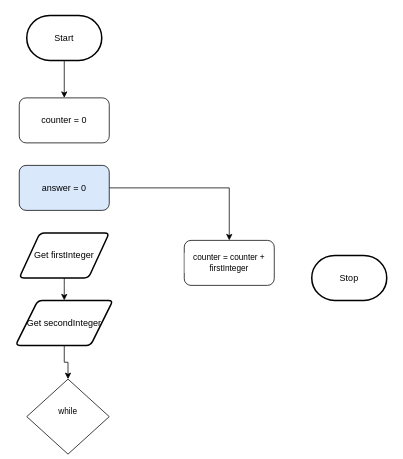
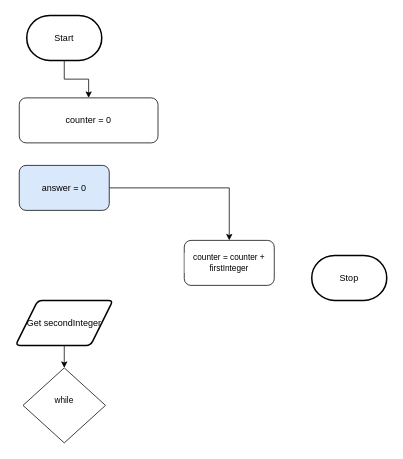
node "counter = 0": size 90x45 -> 139x45
node "Get firstInteger": removed
edge "Get firstInteger" -> "Get secondInteger": removed
node "while": moved (68, 417) -> (64, 405)
